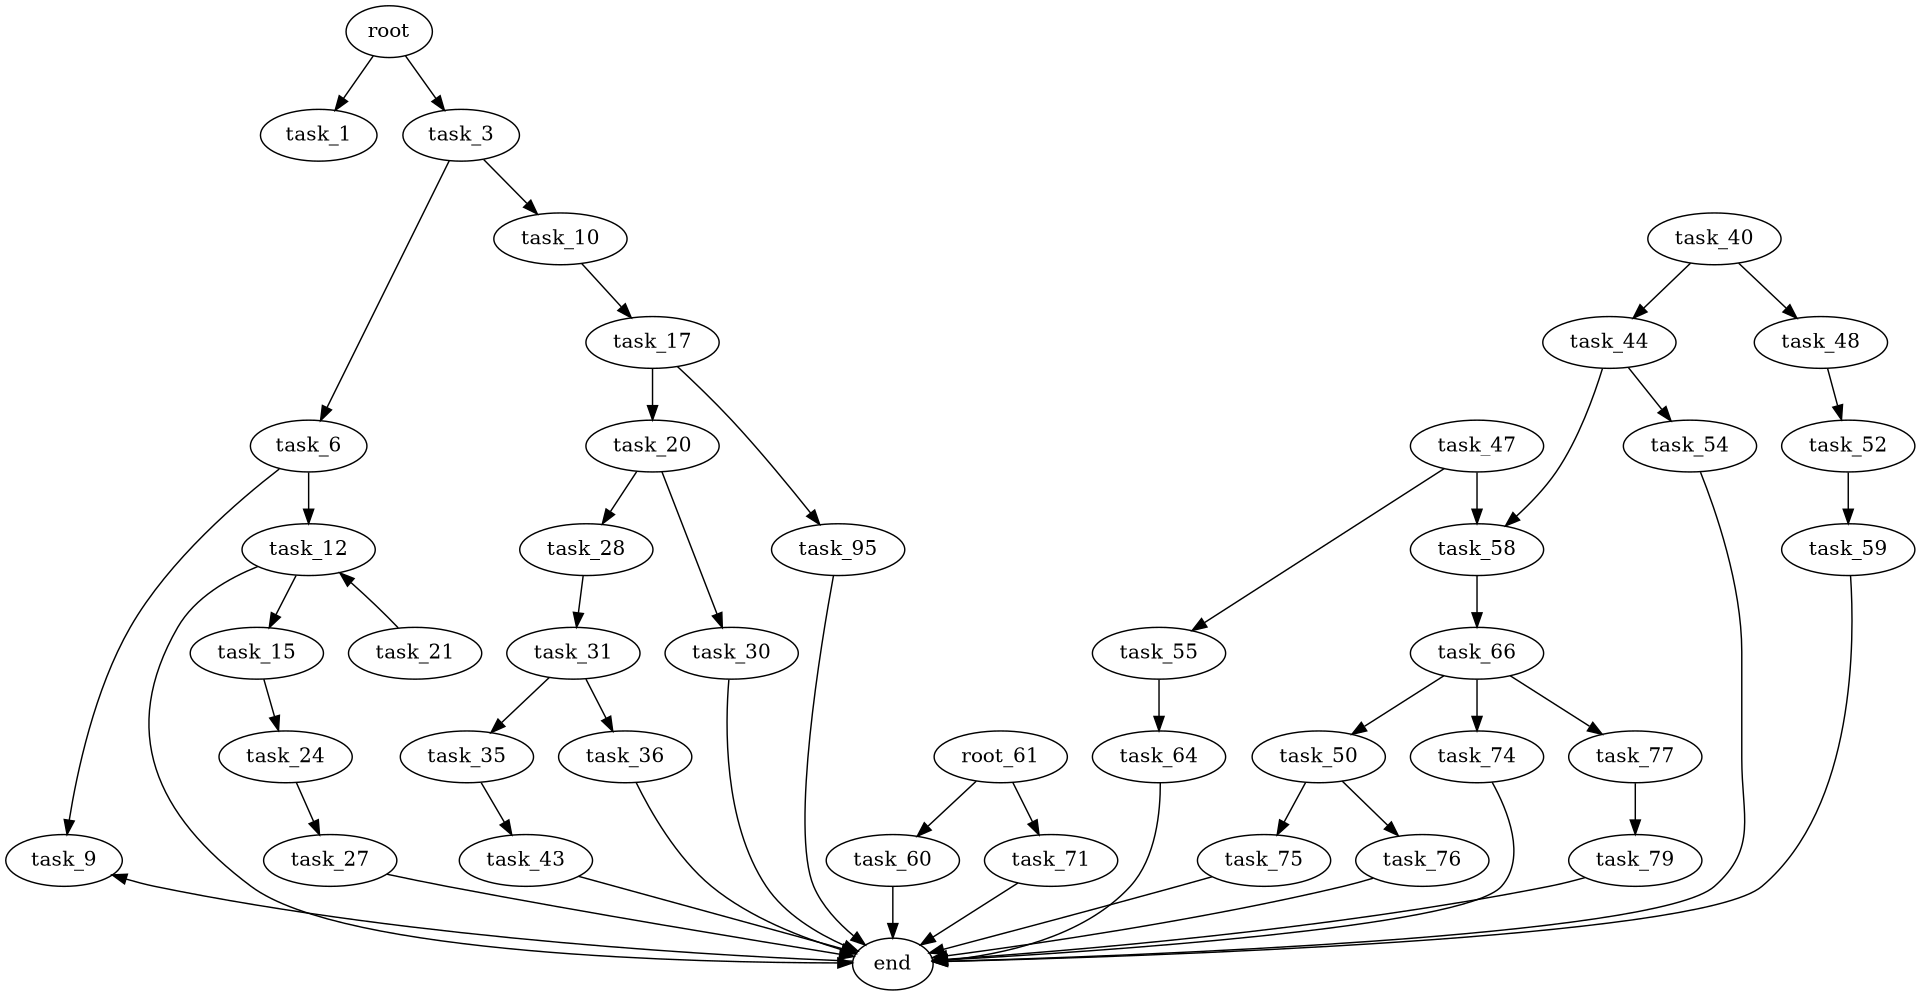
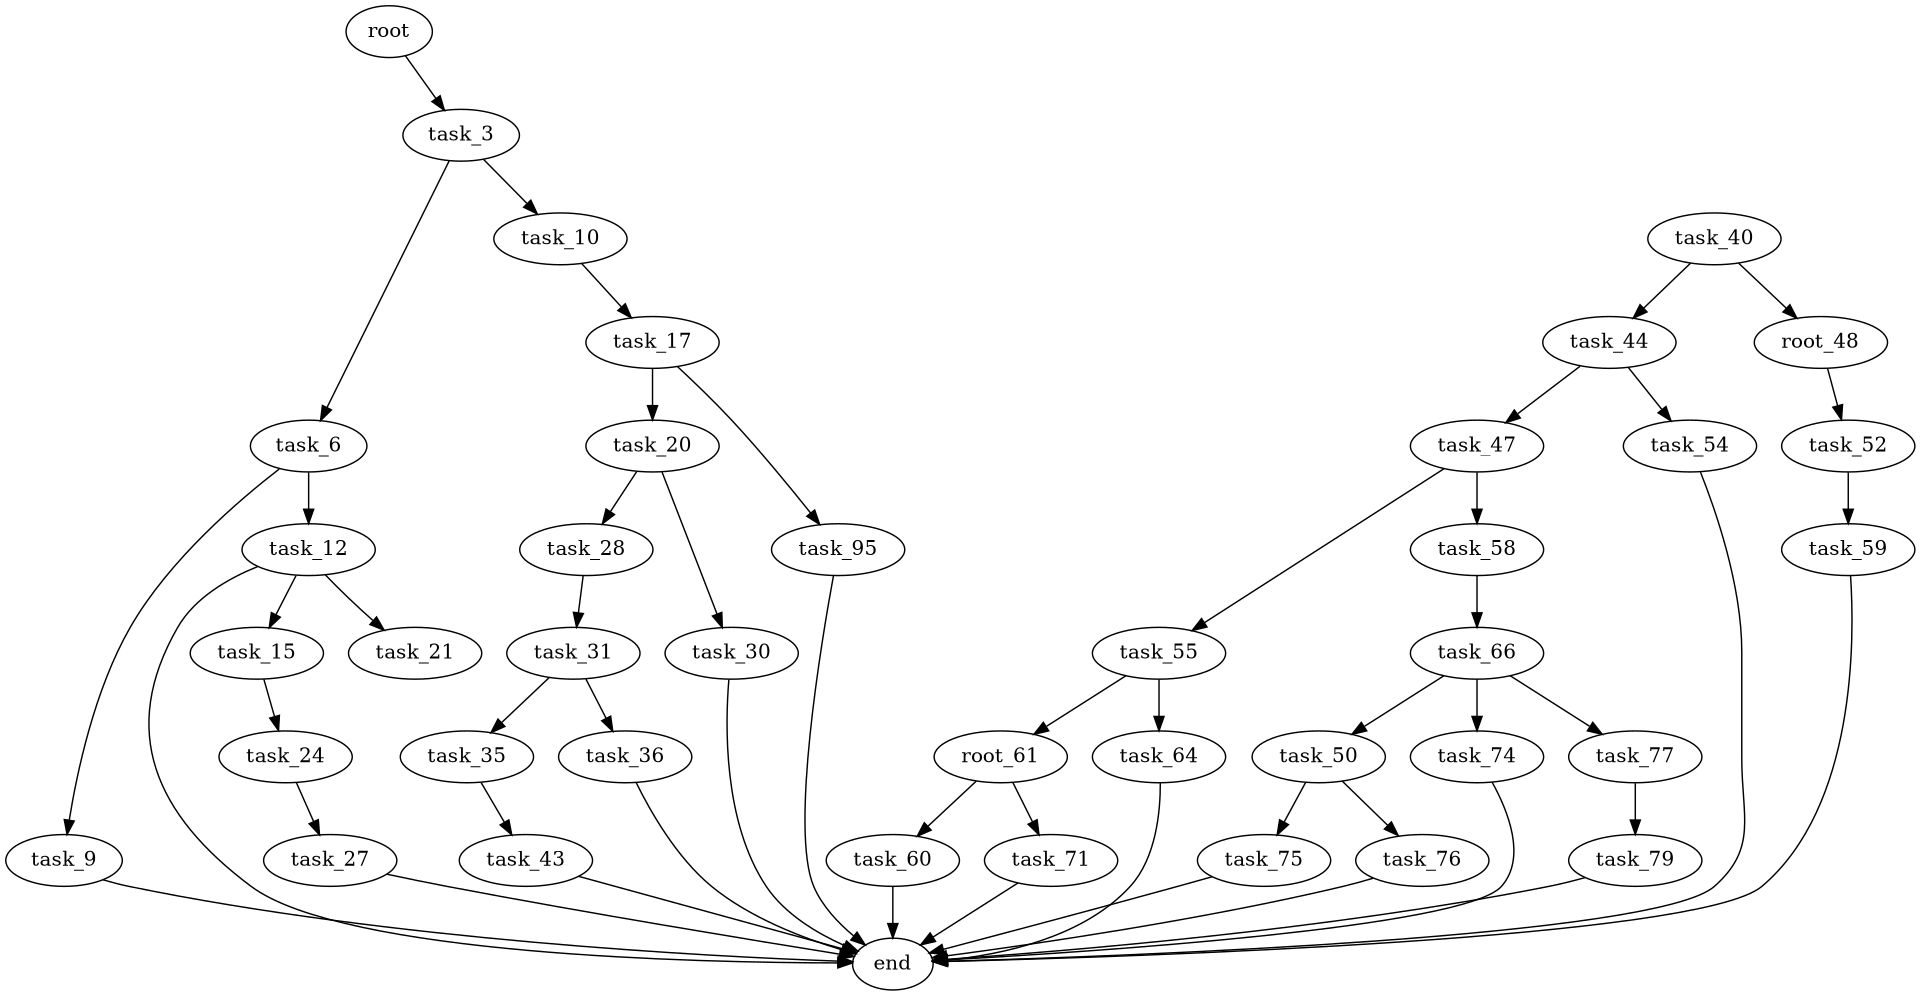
node "task_1": removed
node "task_48": label "task_48" -> "root_48"
edge "task_44" -> "task_58": now "task_44" -> "task_47"
edge "task_21" -> "task_12": reversed
edge "task_55" -> "root_61": added
edge "end" -> "task_9": reversed
